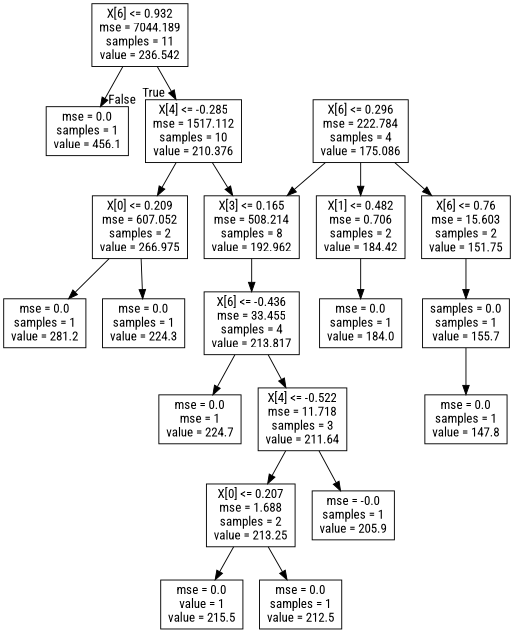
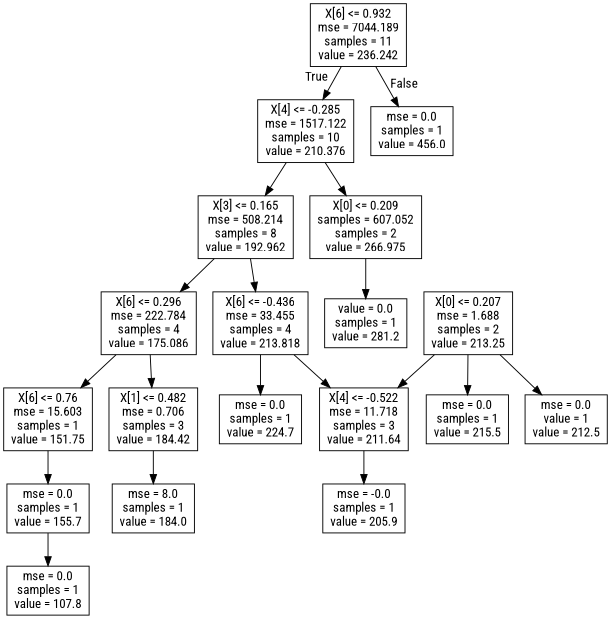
node "X[6] <= 0.932 mse = 7044.189 samples = 11 value = 236.542": label "X[6] <= 0.932 mse = 7044.189 samples = 11 value = 236.542" -> "X[6] <= 0.932 mse = 7044.189 samples = 11 value = 236.242"
node "mse = 0.0 samples = 1 value = 456.1": label "mse = 0.0 samples = 1 value = 456.1" -> "mse = 0.0 samples = 1 value = 456.0"
node "X[4] <= -0.285 mse = 1517.112 samples = 10 value = 210.376": label "X[4] <= -0.285 mse = 1517.112 samples = 10 value = 210.376" -> "X[4] <= -0.285 mse = 1517.122 samples = 10 value = 210.376"
edge "X[6] <= 0.296 mse = 222.784 samples = 4 value = 175.086" -> "X[3] <= 0.165 mse = 508.214 samples = 8 value = 192.962": reversed
node "X[0] <= 0.209 mse = 607.052 samples = 2 value = 266.975": label "X[0] <= 0.209 mse = 607.052 samples = 2 value = 266.975" -> "X[0] <= 0.209 samples = 607.052 samples = 2 value = 266.975"
node "X[1] <= 0.482 mse = 0.706 samples = 2 value = 184.42": label "X[1] <= 0.482 mse = 0.706 samples = 2 value = 184.42" -> "X[1] <= 0.482 mse = 0.706 samples = 3 value = 184.42"
node "X[6] <= 0.76 mse = 15.603 samples = 2 value = 151.75": label "X[6] <= 0.76 mse = 15.603 samples = 2 value = 151.75" -> "X[6] <= 0.76 mse = 15.603 samples = 1 value = 151.75"
node "mse = 0.0 samples = 1 value = 281.2": label "mse = 0.0 samples = 1 value = 281.2" -> "value = 0.0 samples = 1 value = 281.2"
node "mse = 0.0 samples = 1 value = 224.3": removed
node "X[6] <= -0.436 mse = 33.455 samples = 4 value = 213.817": label "X[6] <= -0.436 mse = 33.455 samples = 4 value = 213.817" -> "X[6] <= -0.436 mse = 33.455 samples = 4 value = 213.818"
node "mse = 0.0 samples = 1 value = 184.0": label "mse = 0.0 samples = 1 value = 184.0" -> "mse = 8.0 samples = 1 value = 184.0"
node "samples = 0.0 samples = 1 value = 155.7": label "samples = 0.0 samples = 1 value = 155.7" -> "mse = 0.0 samples = 1 value = 155.7"
node "mse = 0.0 mse = 1 value = 224.7": label "mse = 0.0 mse = 1 value = 224.7" -> "mse = 0.0 samples = 1 value = 224.7"
node "mse = 0.0 samples = 1 value = 147.8": label "mse = 0.0 samples = 1 value = 147.8" -> "mse = 0.0 samples = 1 value = 107.8"
edge "X[4] <= -0.522 mse = 11.718 samples = 3 value = 211.64" -> "X[0] <= 0.207 mse = 1.688 samples = 2 value = 213.25": reversed
node "mse = 0.0 value = 1 value = 215.5": label "mse = 0.0 value = 1 value = 215.5" -> "mse = 0.0 samples = 1 value = 215.5"
node "mse = 0.0 samples = 1 value = 212.5": label "mse = 0.0 samples = 1 value = 212.5" -> "mse = 0.0 value = 1 value = 212.5"
